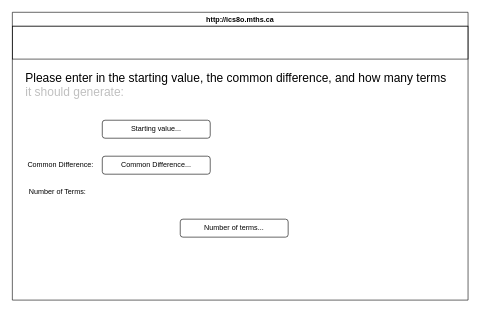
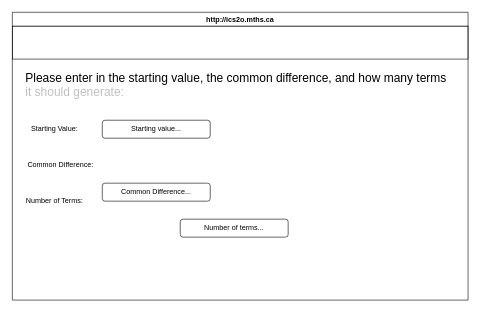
node "http://ics8o.mths.ca": label "http://ics8o.mths.ca" -> "http://ics2o.mths.ca"
node "Starting Value:": added
node "Common Difference...": moved (156, 165) -> (156, 192)
node "Number of Terms:": moved (57, 192) -> (54, 201)
